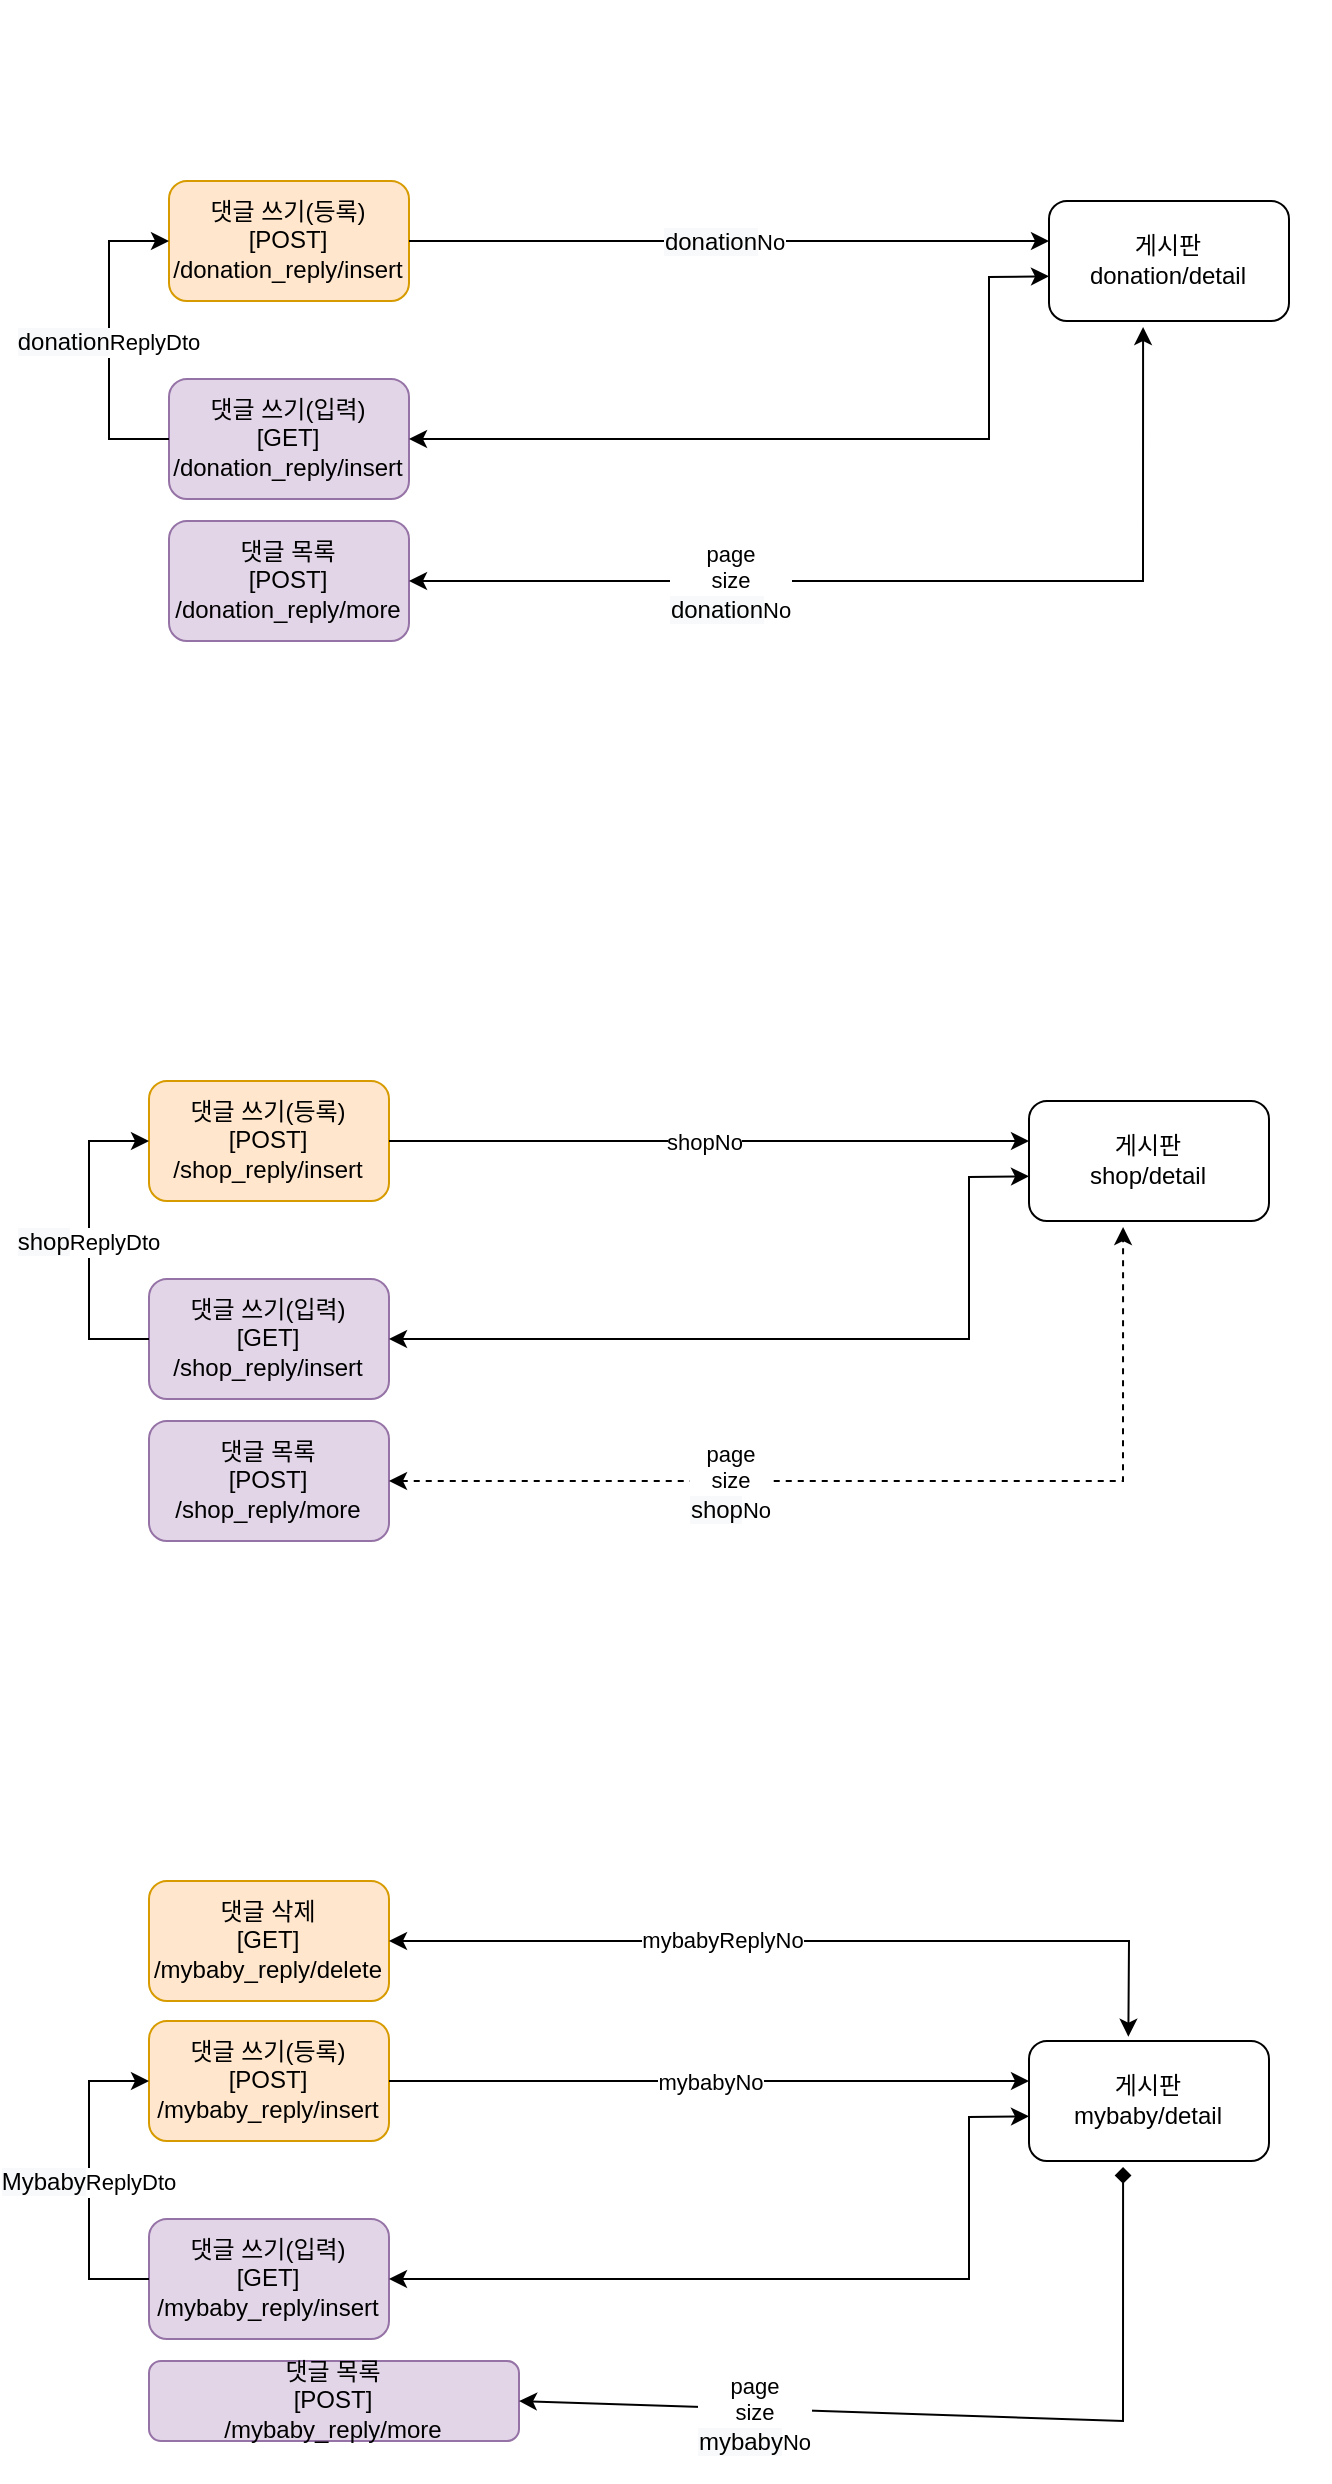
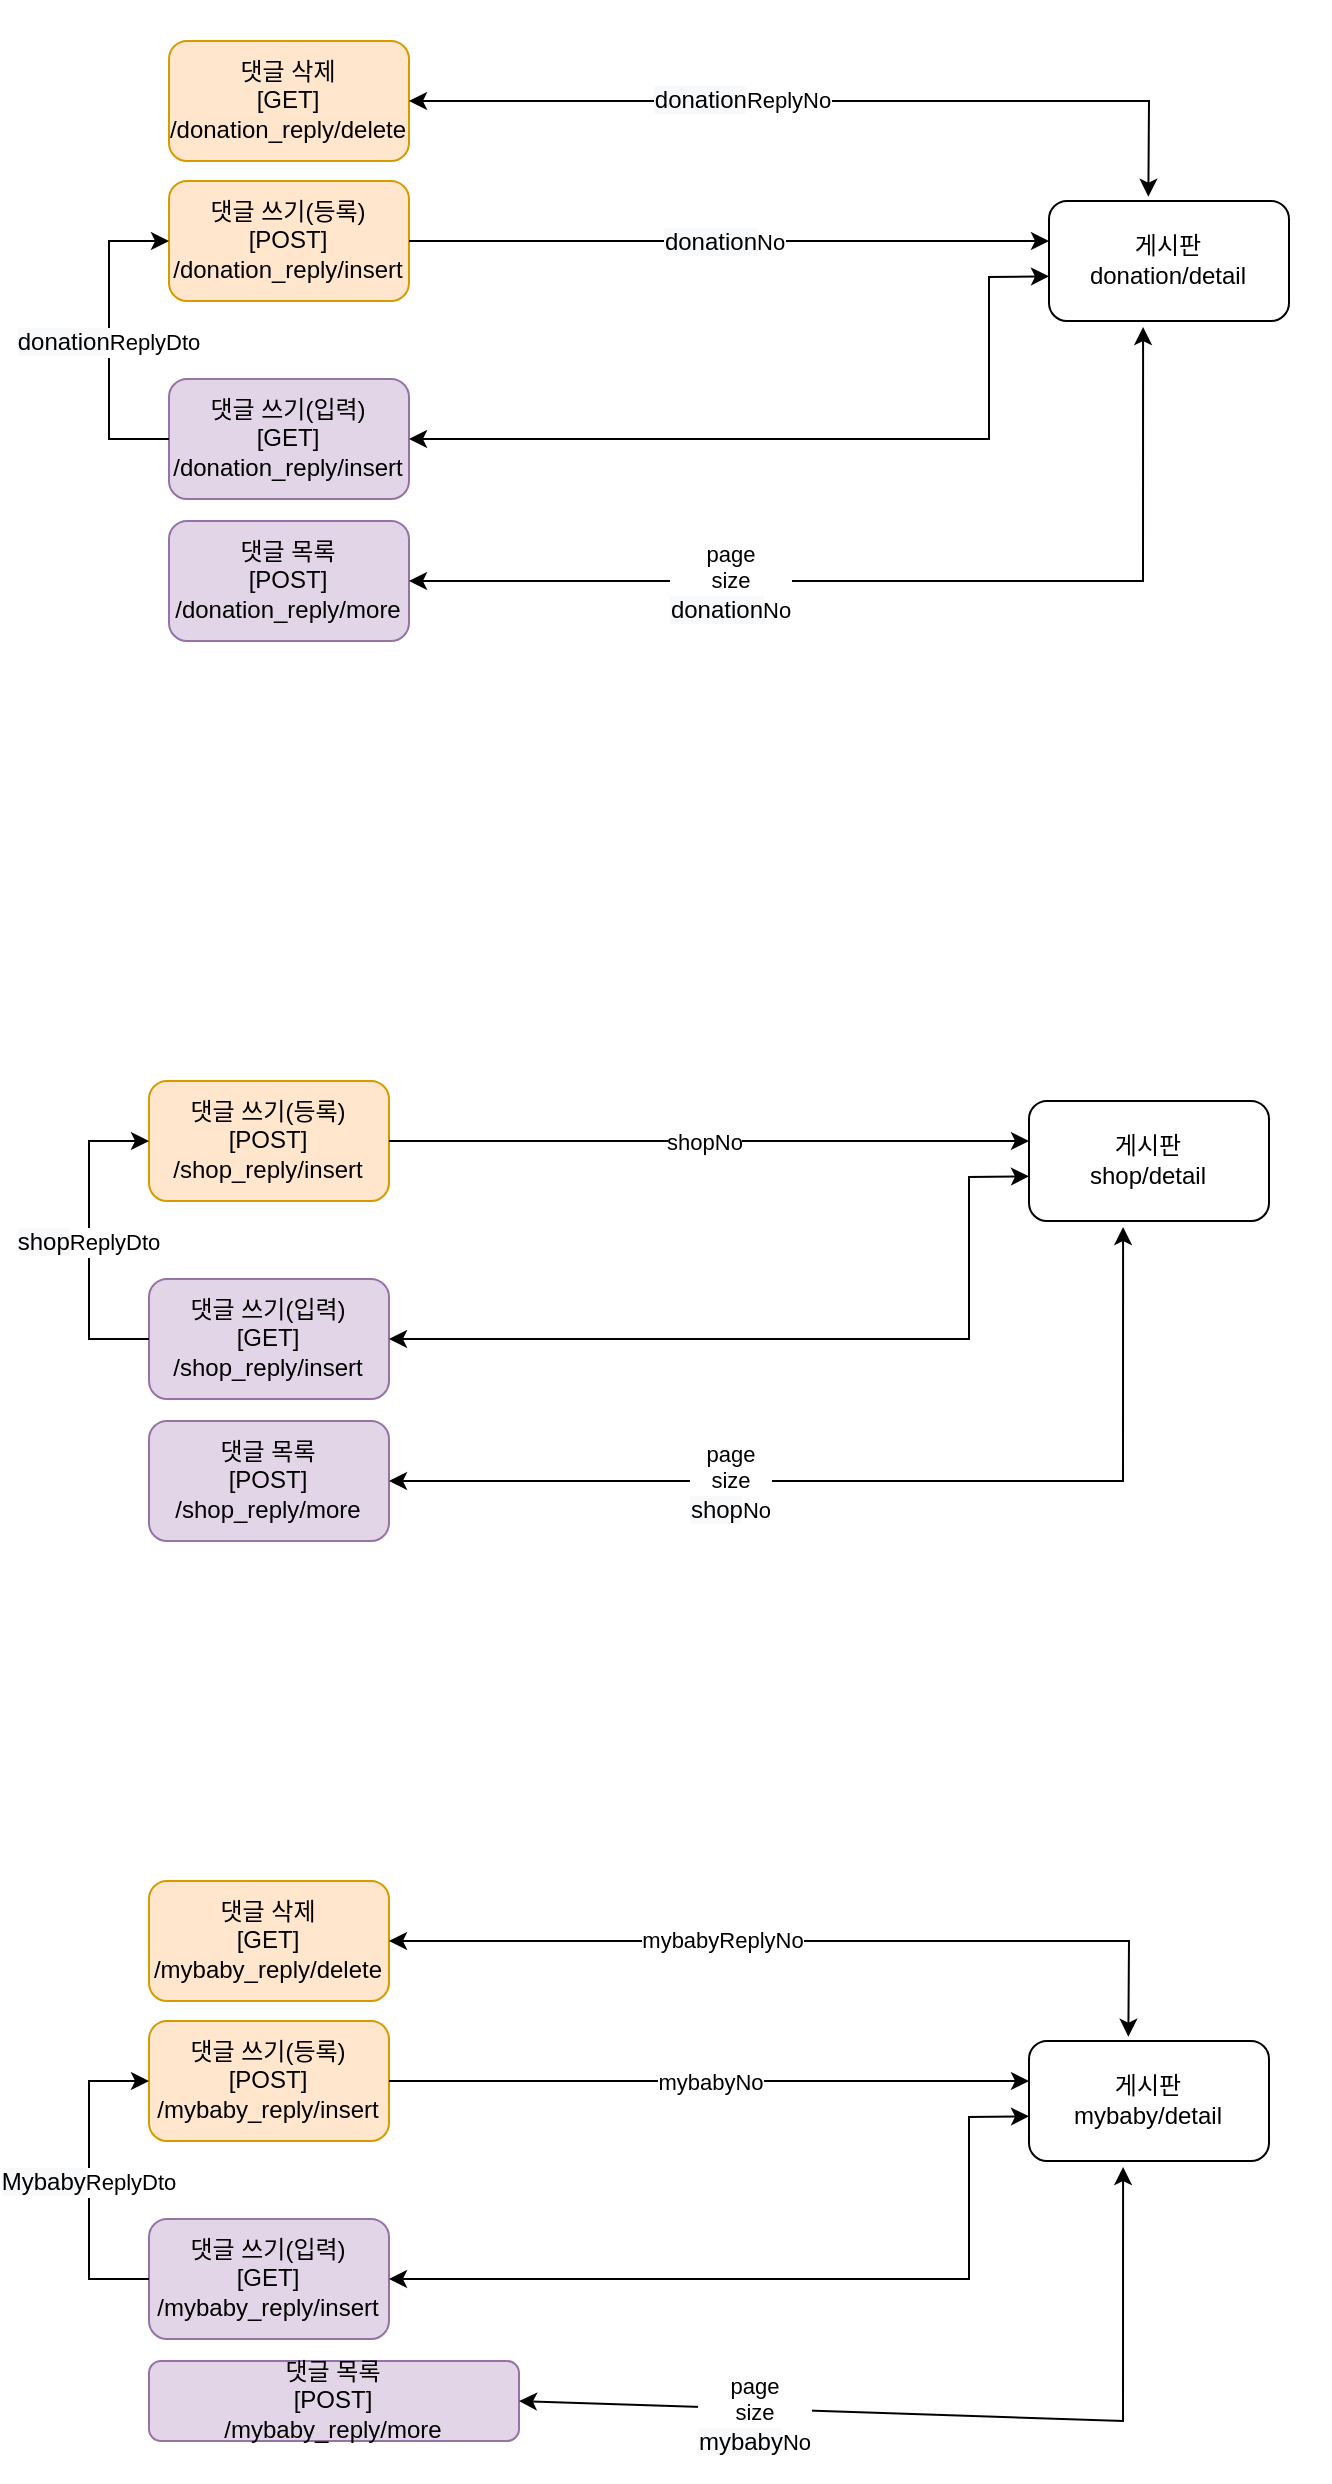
node "댓글 삭제 [GET] /donation_reply/delete": added
edge "댓글 삭제 [GET] /donation_reply/delete" -- "게시판 donation/detail": added, label "donationReplyNo"
edge "게시판 shop/detail" -- "댓글 목록 [POST] /shop_reply/more": style dashed -> solid
edge "게시판 mybaby/detail" -- "댓글 목록 [POST] /mybaby_reply/more": arrowhead diamond -> classic
